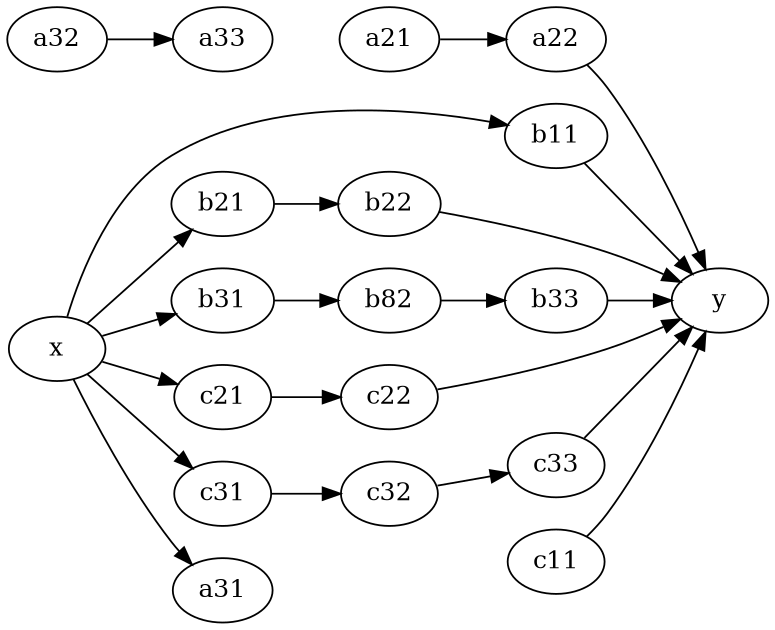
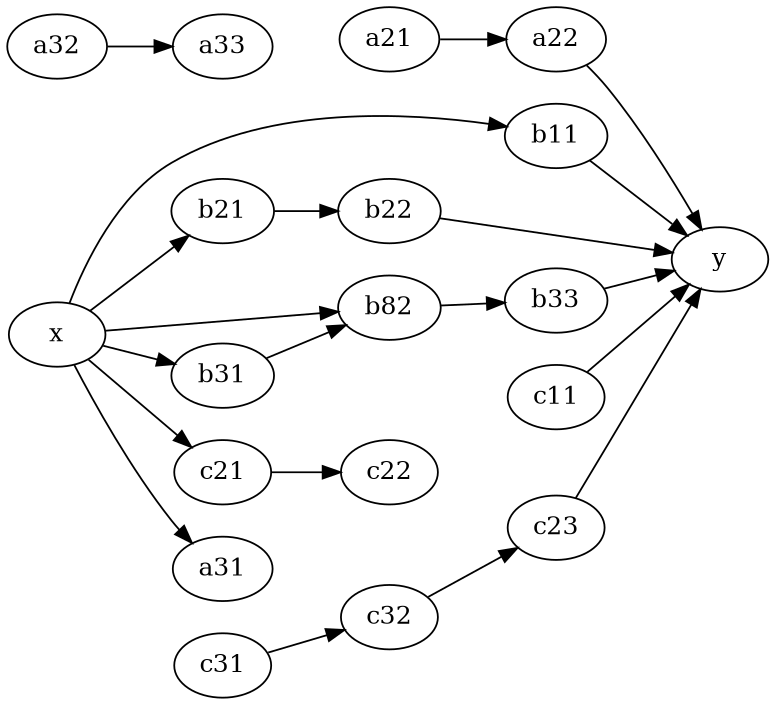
edge "c22" -> "y": removed
edge "x" -> "c31": now "x" -> "b82"
node "c33": label "c33" -> "c23"
